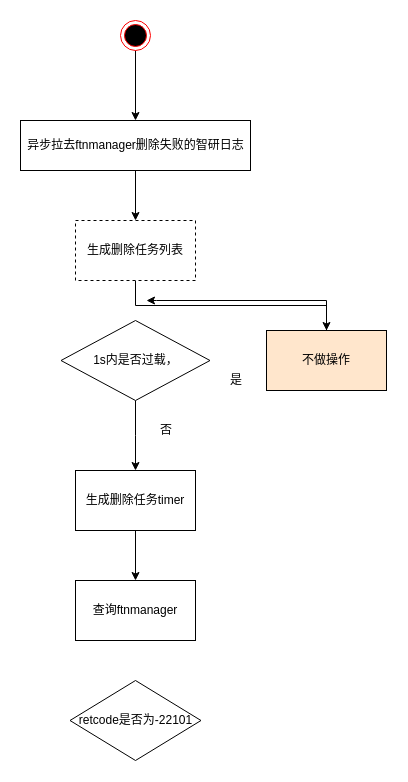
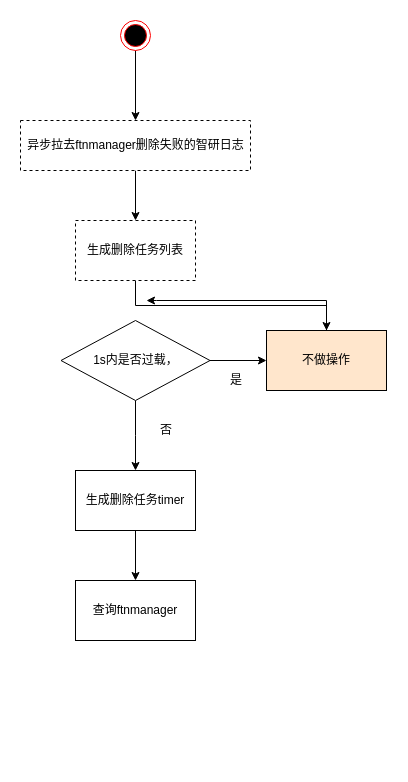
node "异步拉去ftnmanager删除失败的智研日志": style solid -> dashed
edge "1s内是否过载，" -> "不做操作": added
node "retcode是否为-22101": removed
